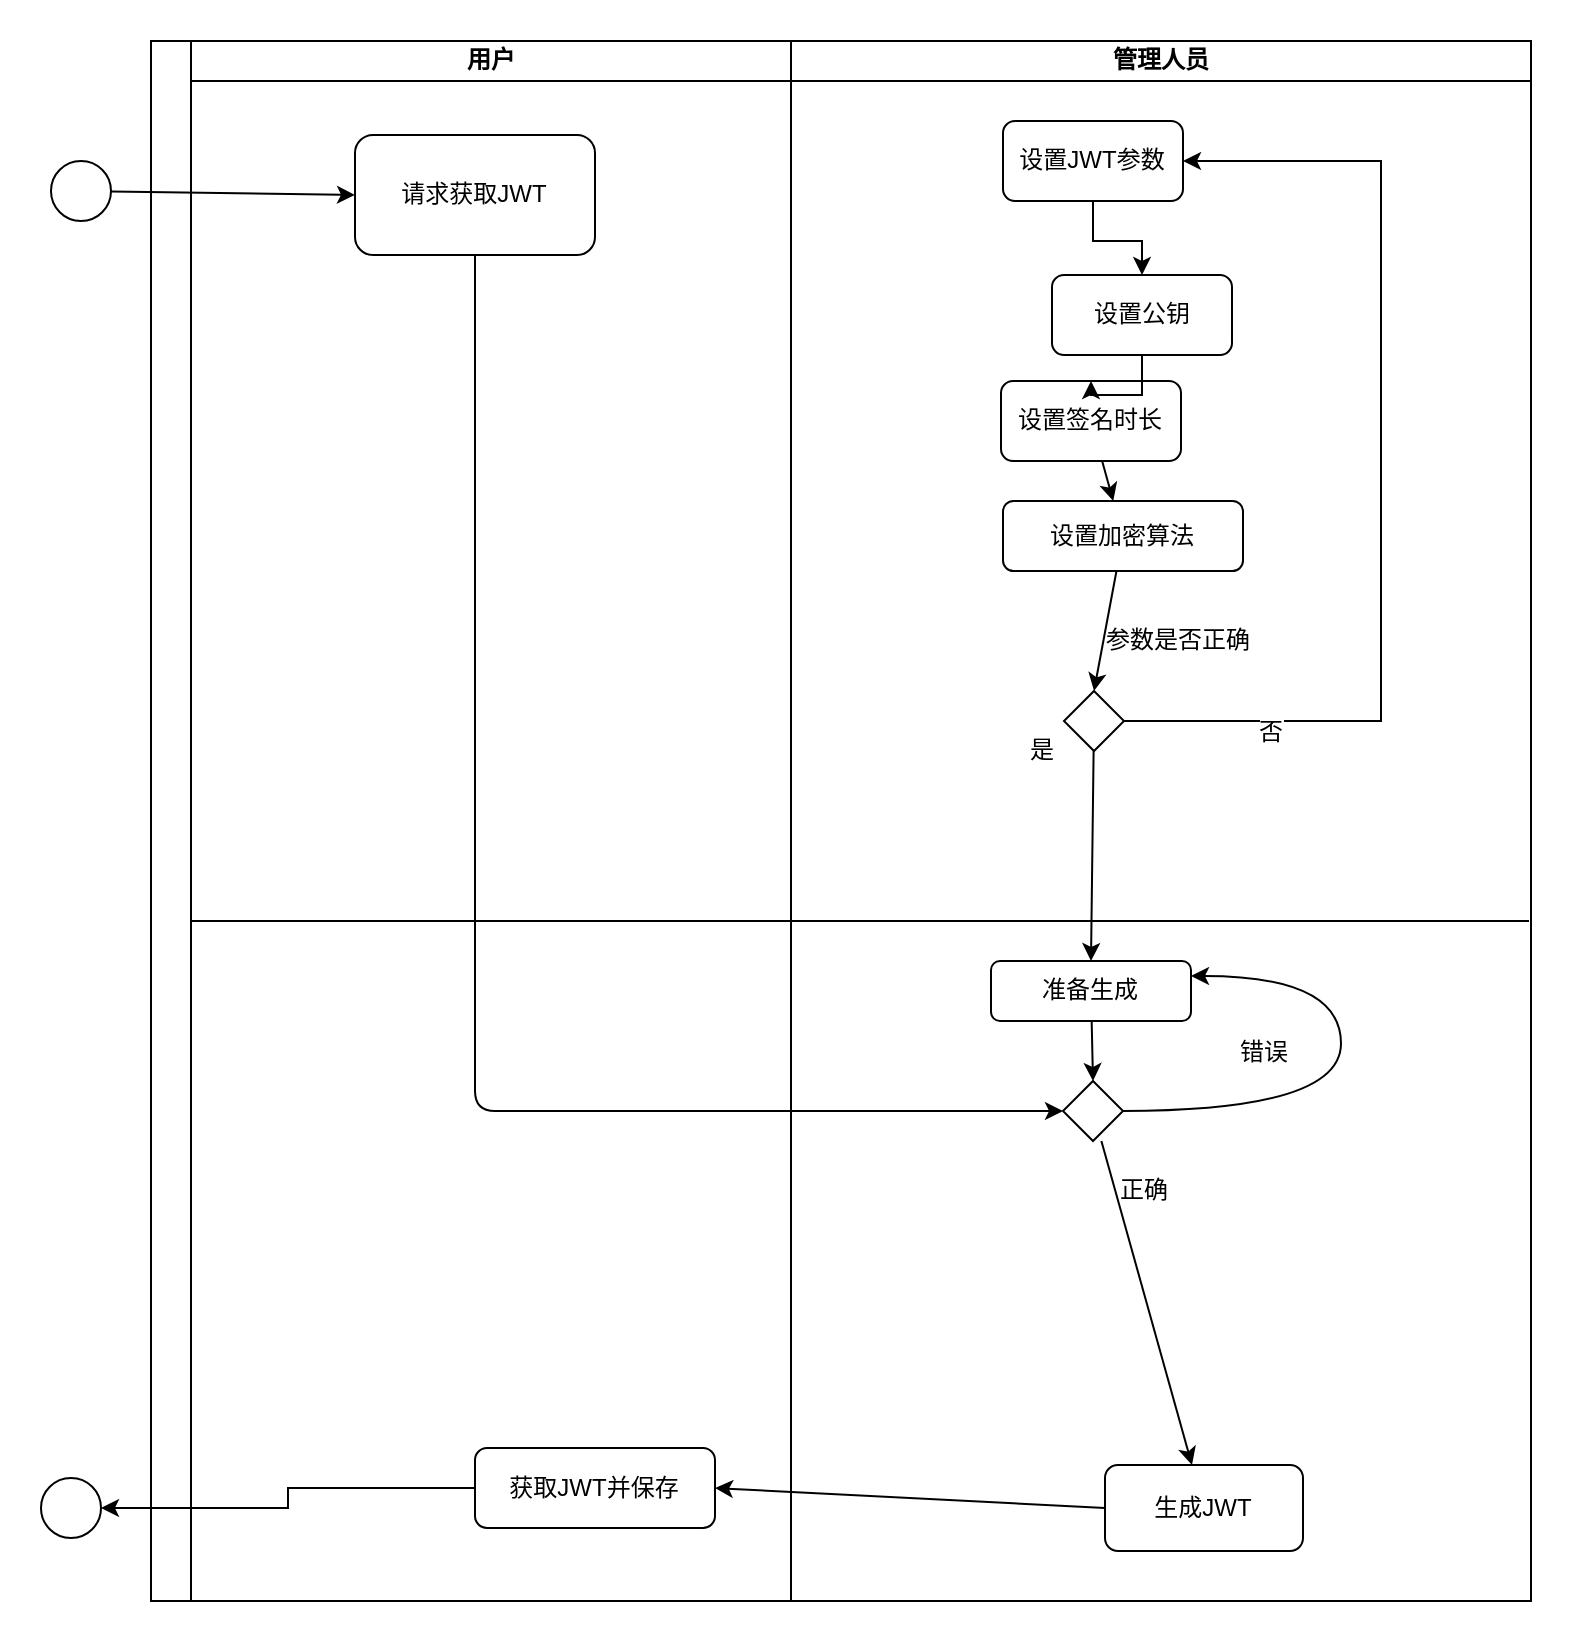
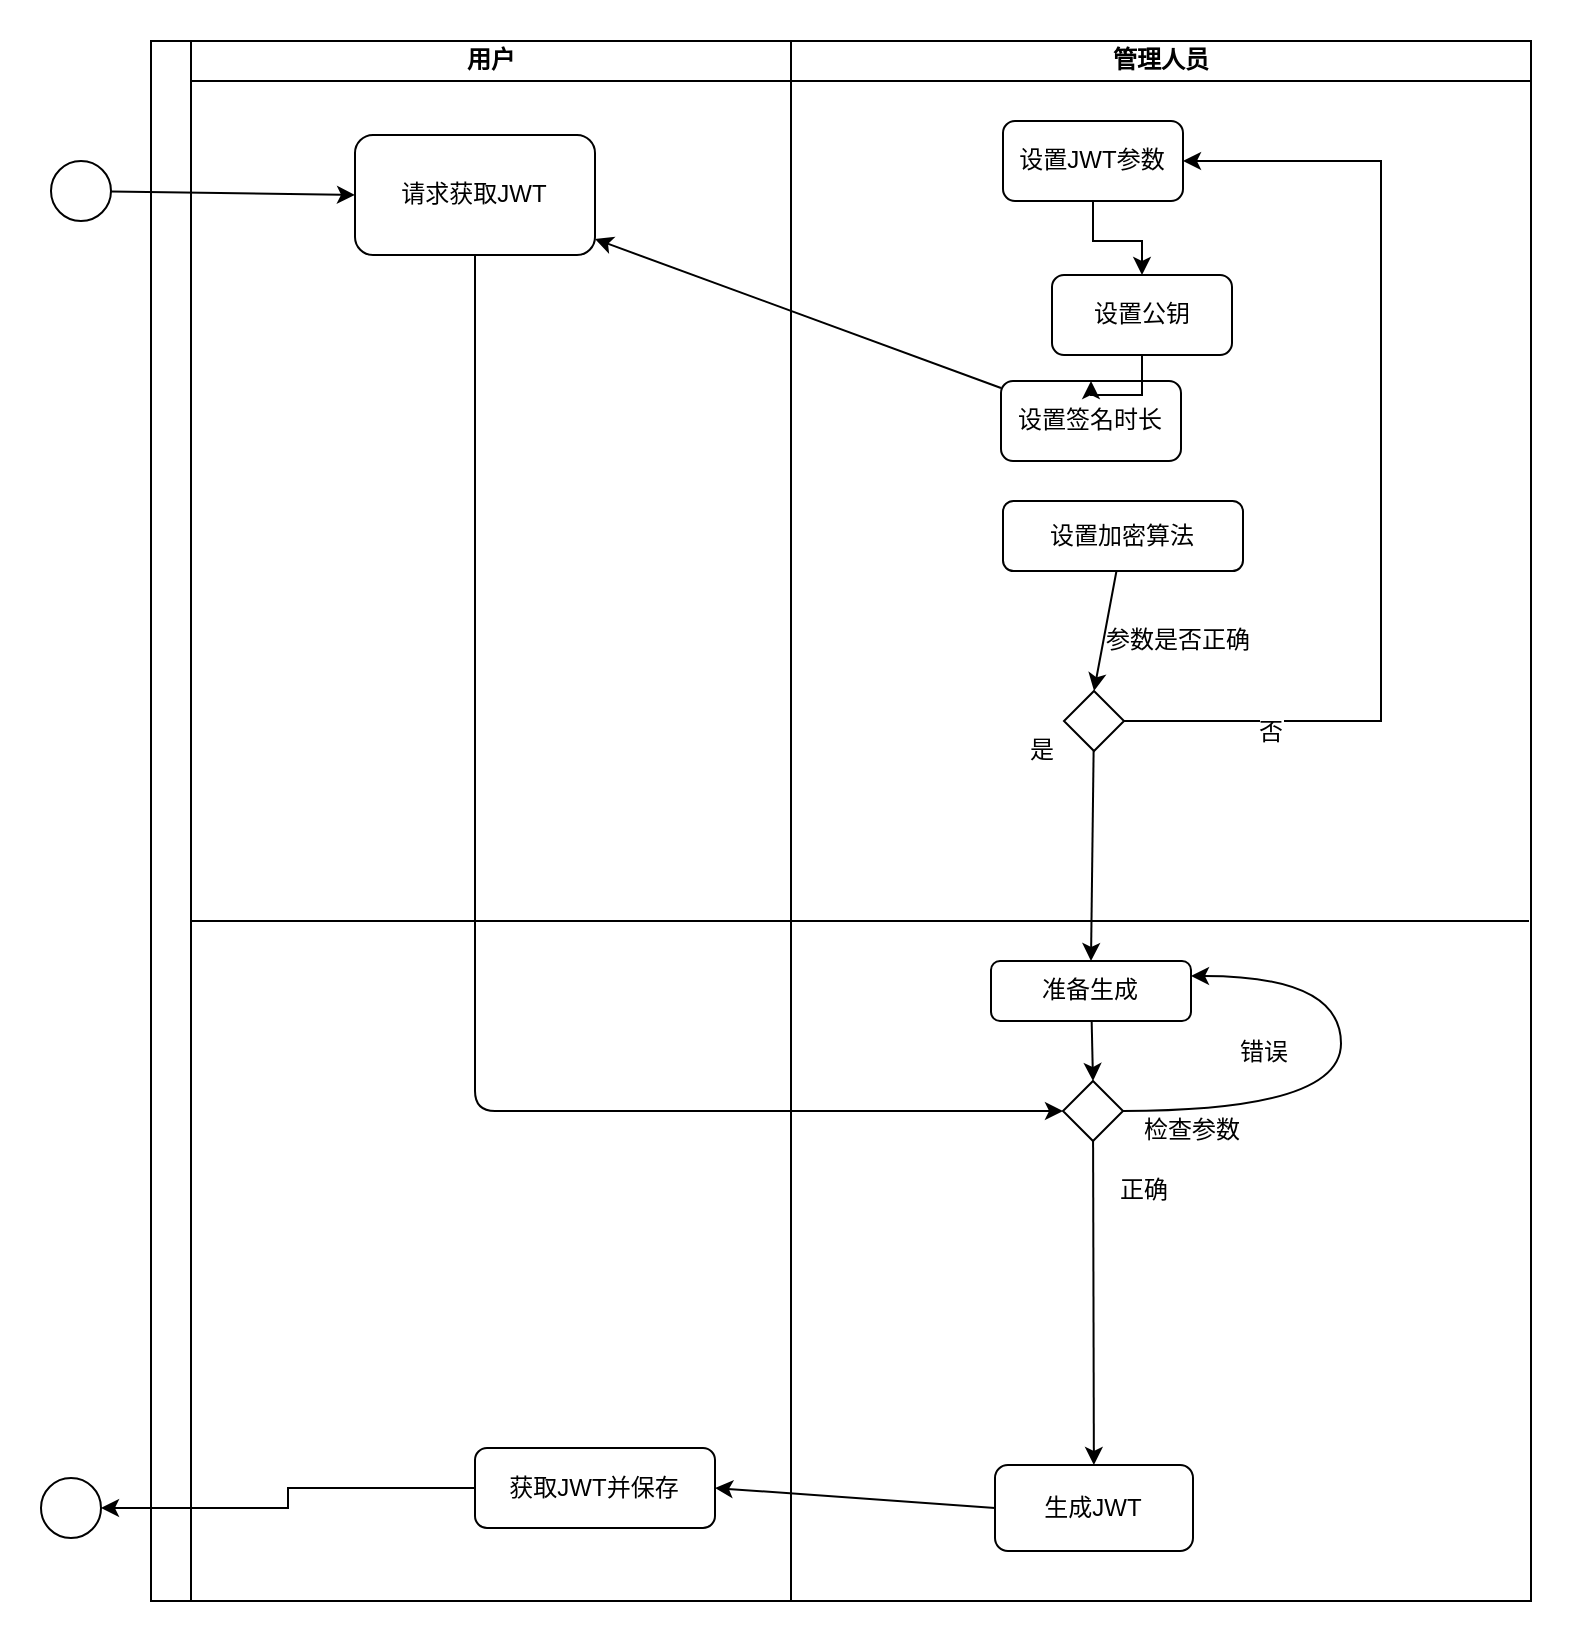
edge "设置签名时长" -> "设置加密算法": now "设置签名时长" -> "请求获取JWT"
node "检查参数": added
node "生成JWT": moved (1204, 1508) -> (1094, 1508)
